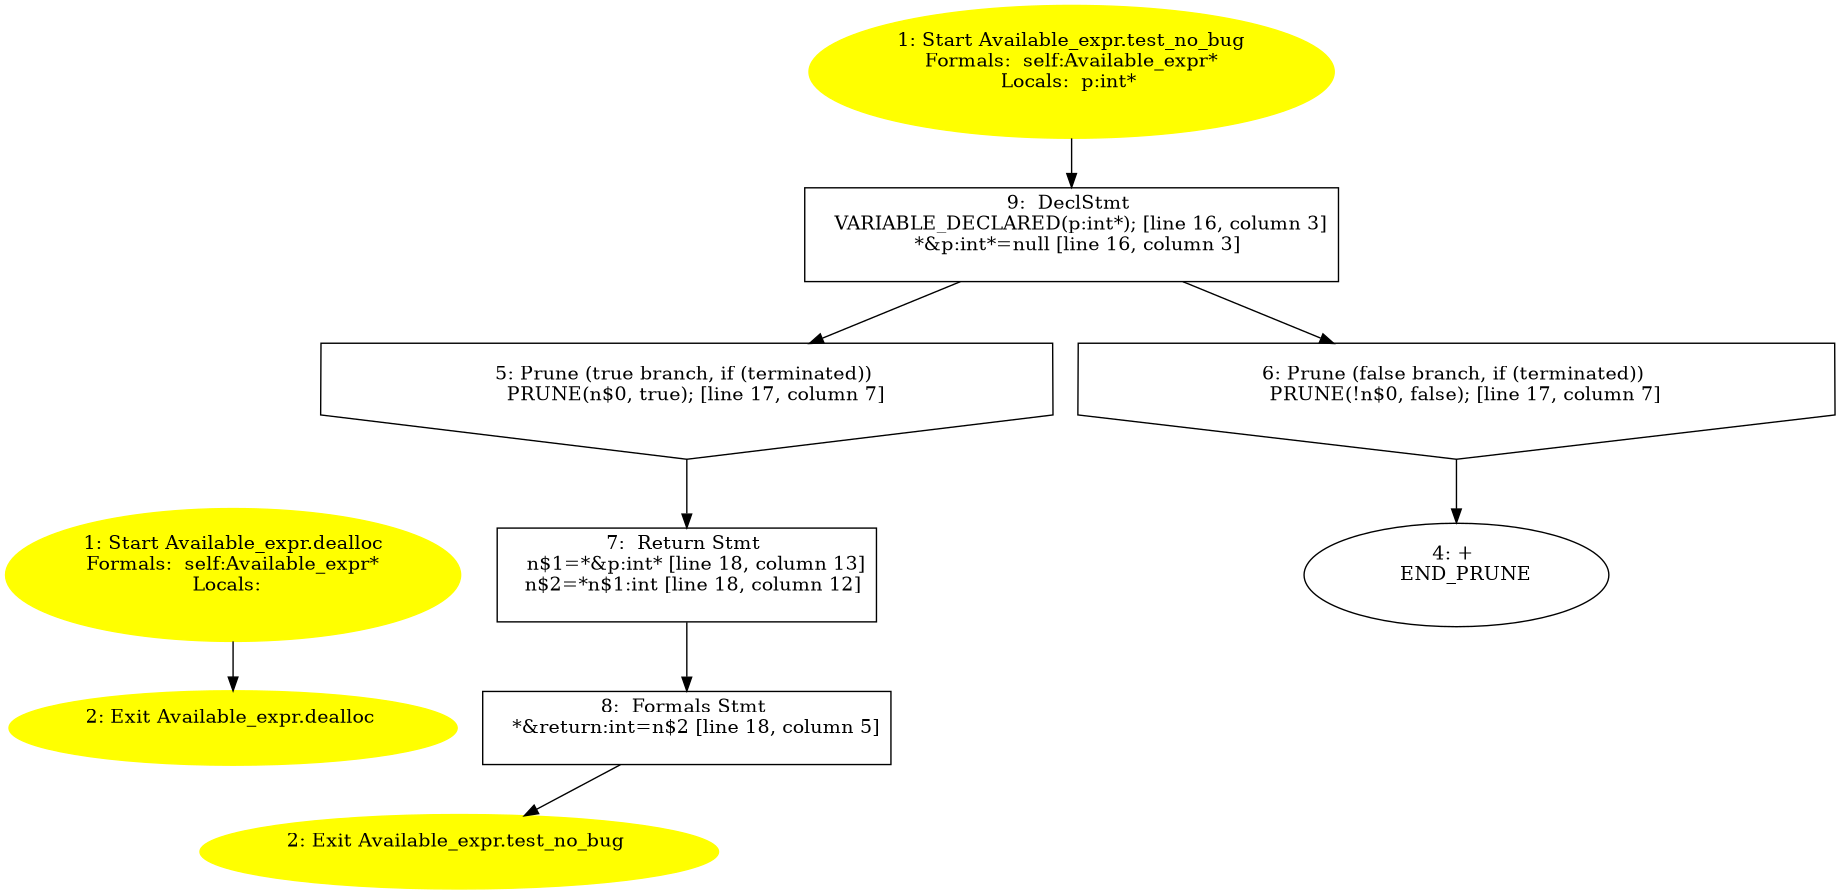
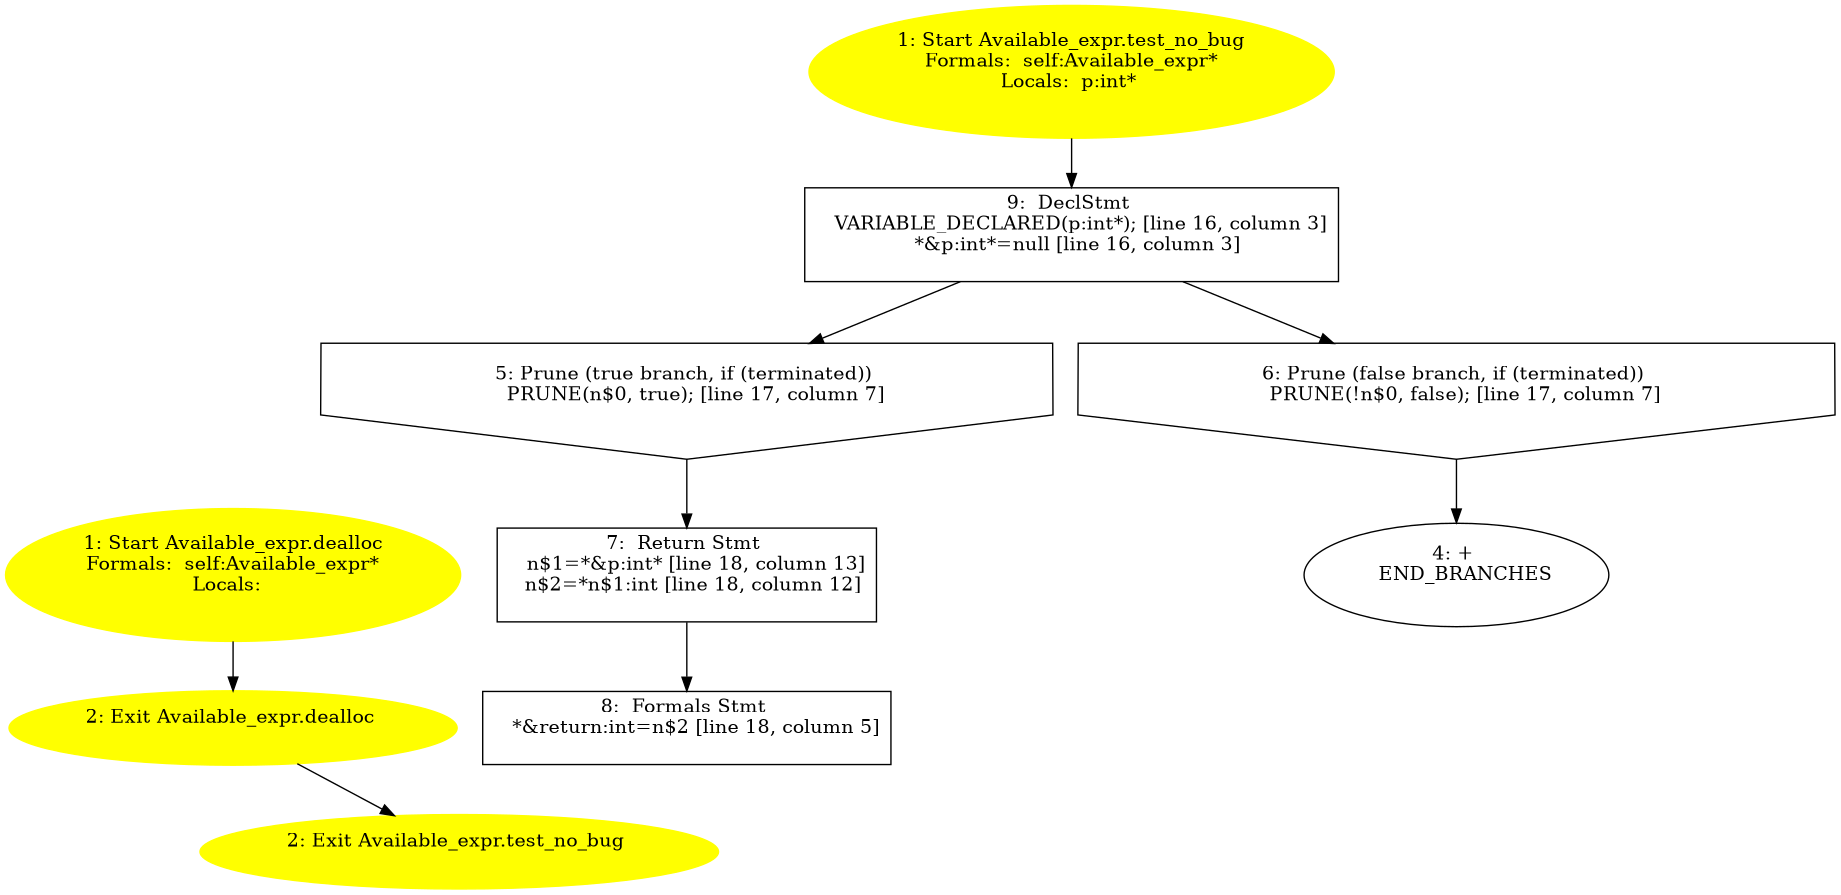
node "4: + END_PRUNE": label "4: + END_PRUNE" -> "4: + END_BRANCHES"
edge "8:  Formals Stmt *&return:int=n$2 [line 18, column 5]" -> "2: Exit Available_expr.test_no_bug": now "2: Exit Available_expr.dealloc" -> "2: Exit Available_expr.test_no_bug"
